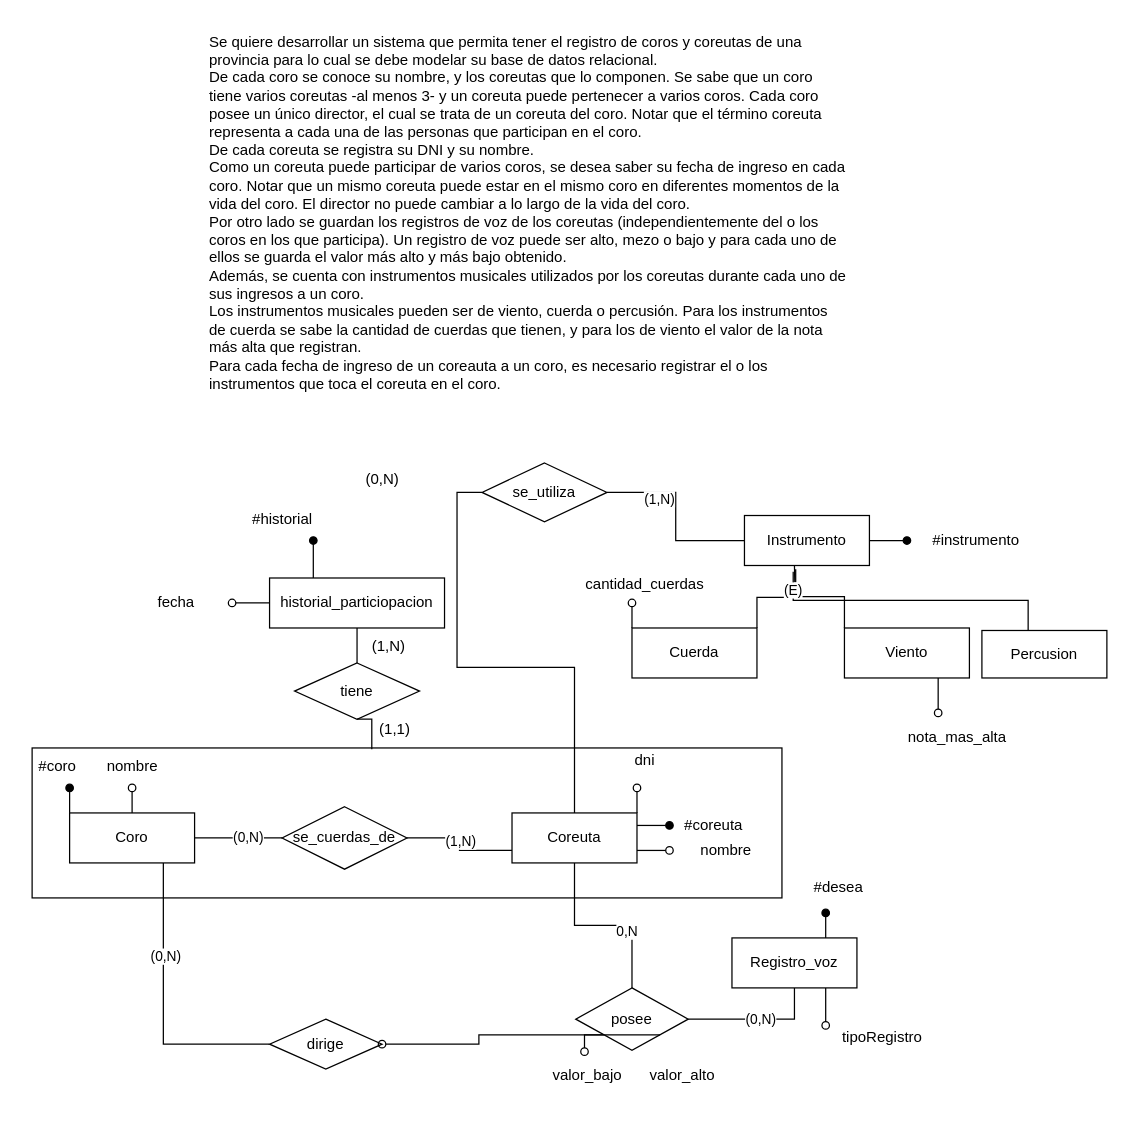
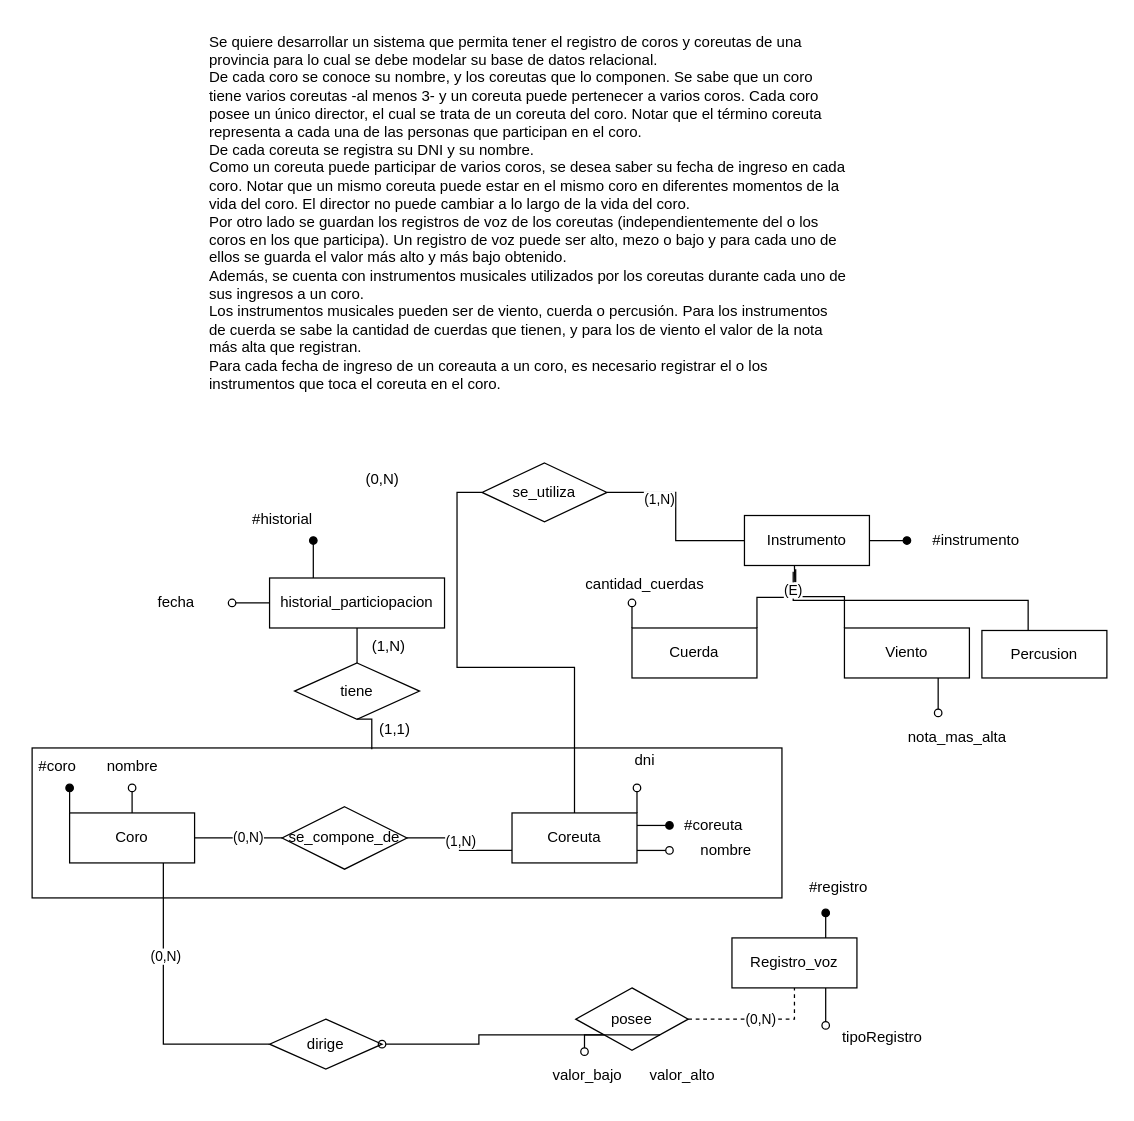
node "se_cuerdas_de": label "se_cuerdas_de" -> "se_compone_de"
node "#desea": label "#desea" -> "#registro"
edge "Coreuta" -- "posee": removed, label "0,N"
edge "Registro_voz" -- "posee": style solid -> dashed
